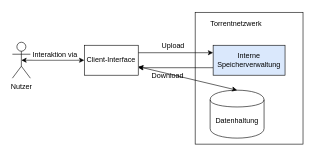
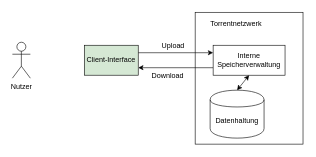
edge "Nutzer" -- "Client-Interface": removed, label "Interaktion via"
node "Client-Interface": fillcolor #ffffff -> #d5e8d4
node "Interne Speicherverwaltung": fillcolor #dae8fc -> #ffffff
edge "Client-Interface" -- "Datenhaltung": now "Interne Speicherverwaltung" -- "Datenhaltung"
